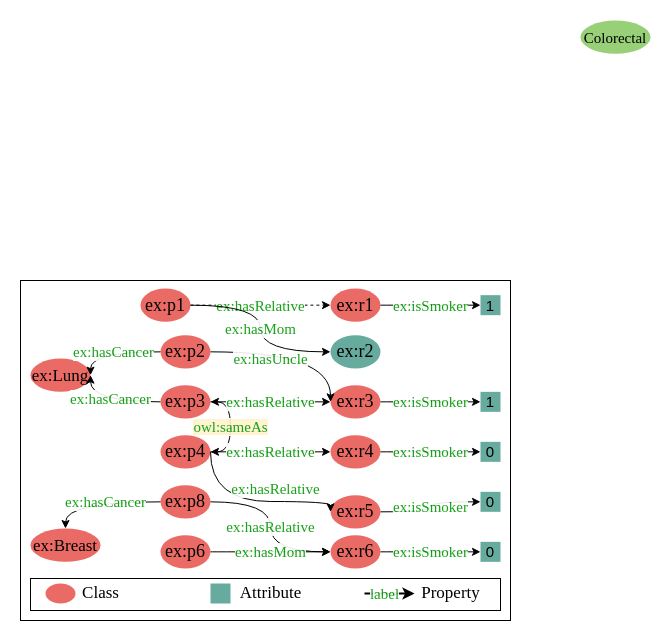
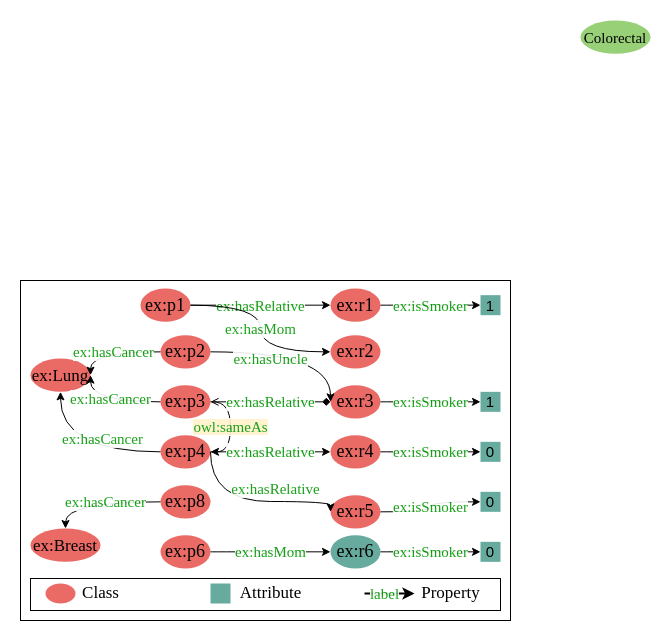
edge "ex:p1" -> "ex:r1": style dashed -> solid
node "ex:r2": fillcolor #67ab9f -> #ea6b66
edge "ex:p3" -> "ex:r3": arrowhead classic -> diamond
edge "ex:p3" -- "ex:p4": arrowhead classic -> open
edge "ex:p4" -> "ex:Lung": added, label "ex:hasCancer"
edge "ex:p8" -> "ex:r6": removed, label "ex:hasRelative"
node "ex:r6": fillcolor #ea6b66 -> #67ab9f
